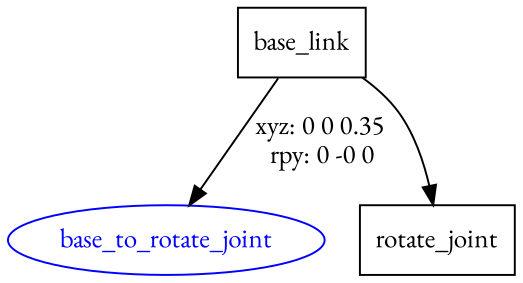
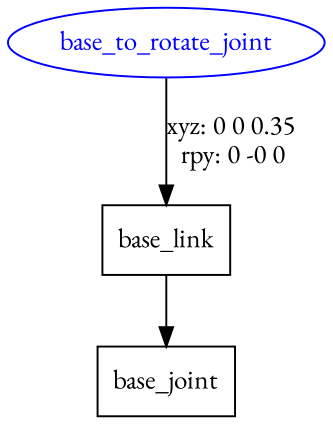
edge "base_link" -> "base_to_rotate_joint": reversed
node "rotate_joint": label "rotate_joint" -> "base_joint"
